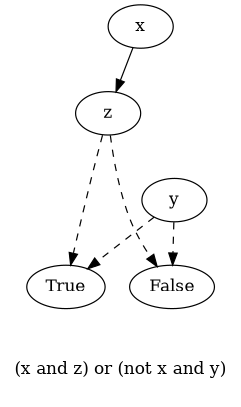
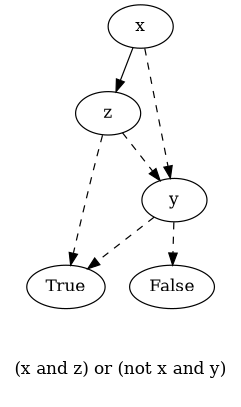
edge "x" -> "y": added
edge "z" -> "False": now "z" -> "y"
